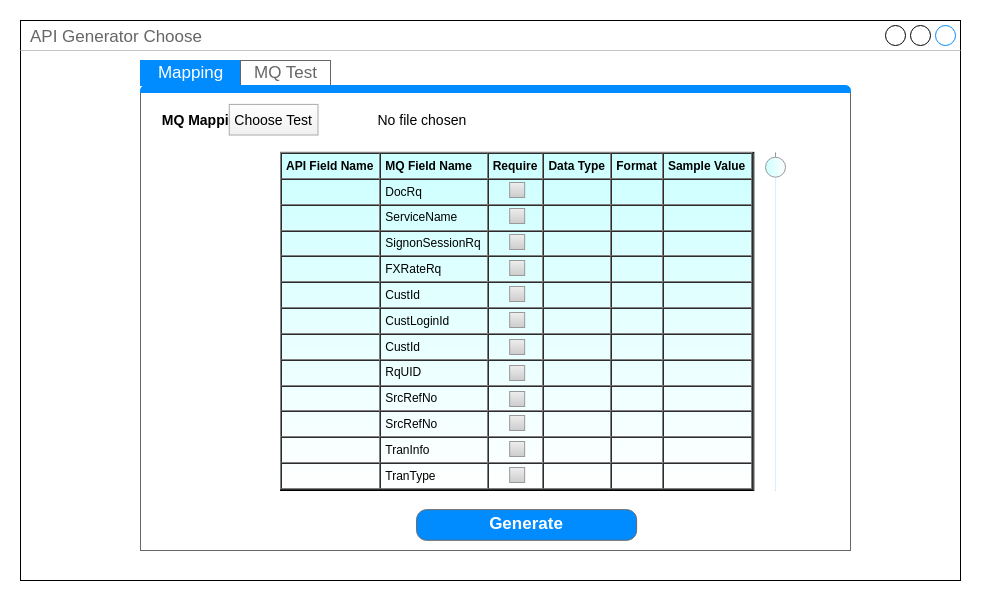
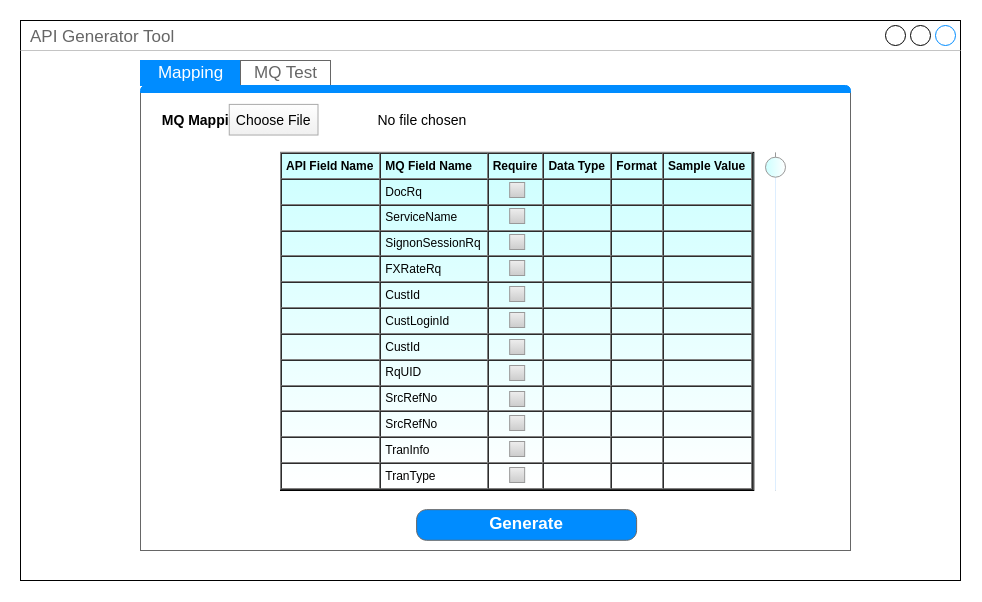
node "API Generator Choose": label "API Generator Choose" -> "API Generator Tool"
node "Choose Test": label "Choose Test" -> "Choose File"
